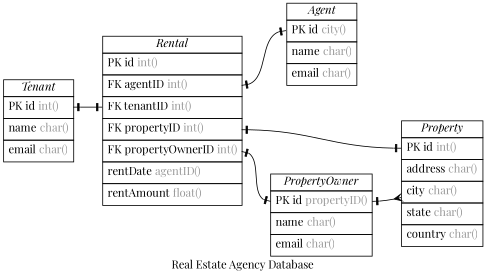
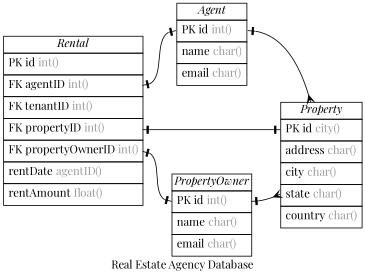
node "Agent": text "city()" -> "int()"
edge "Agent" -- "Property": added
node "Tenant": removed
node "Property": text "int()" -> "city()"
node "PropertyOwner": text "propertyID()" -> "int()"
